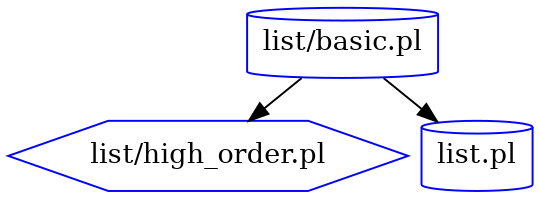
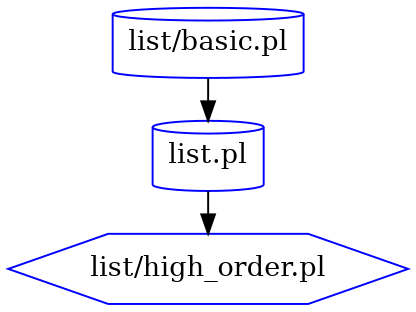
edge "list/basic.pl" -> "list/high_order.pl": now "list.pl" -> "list/high_order.pl"
